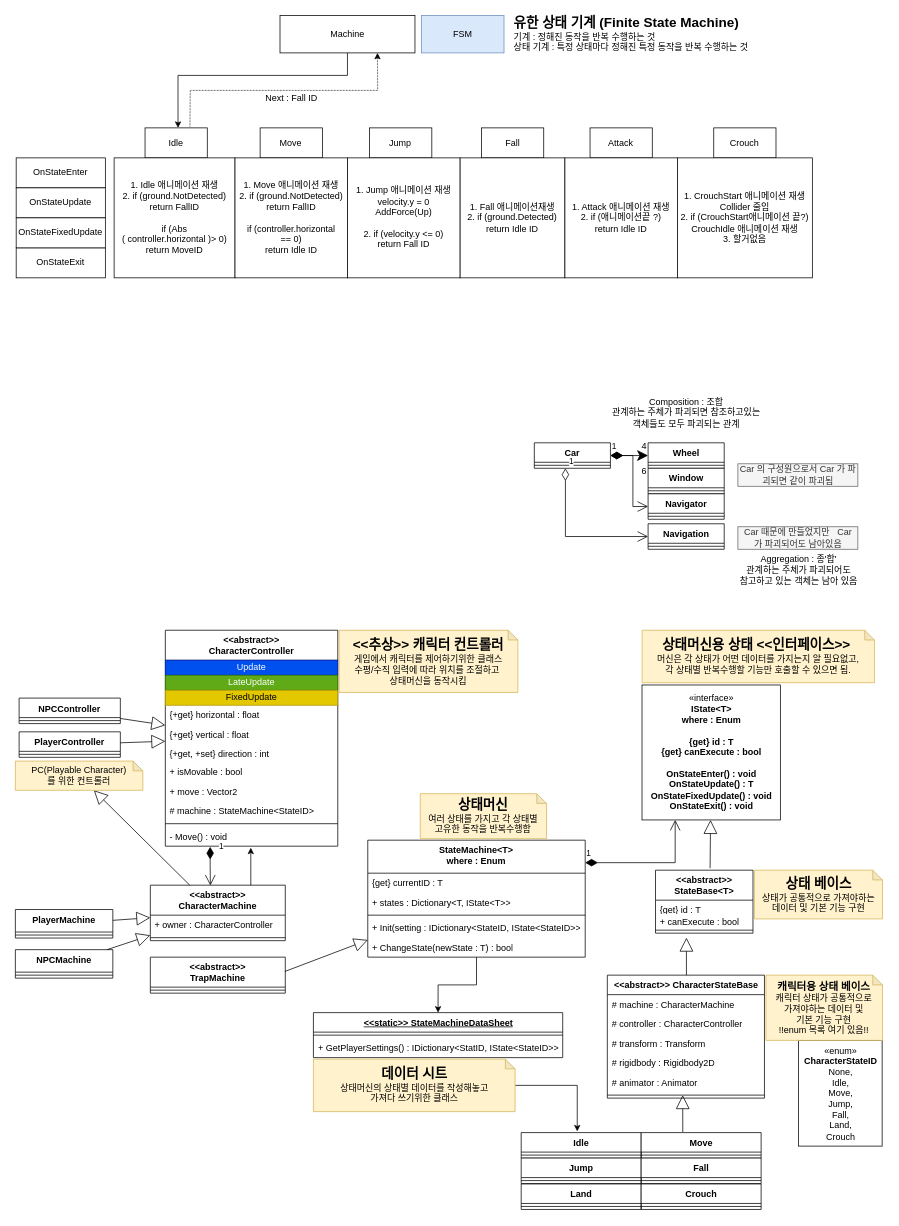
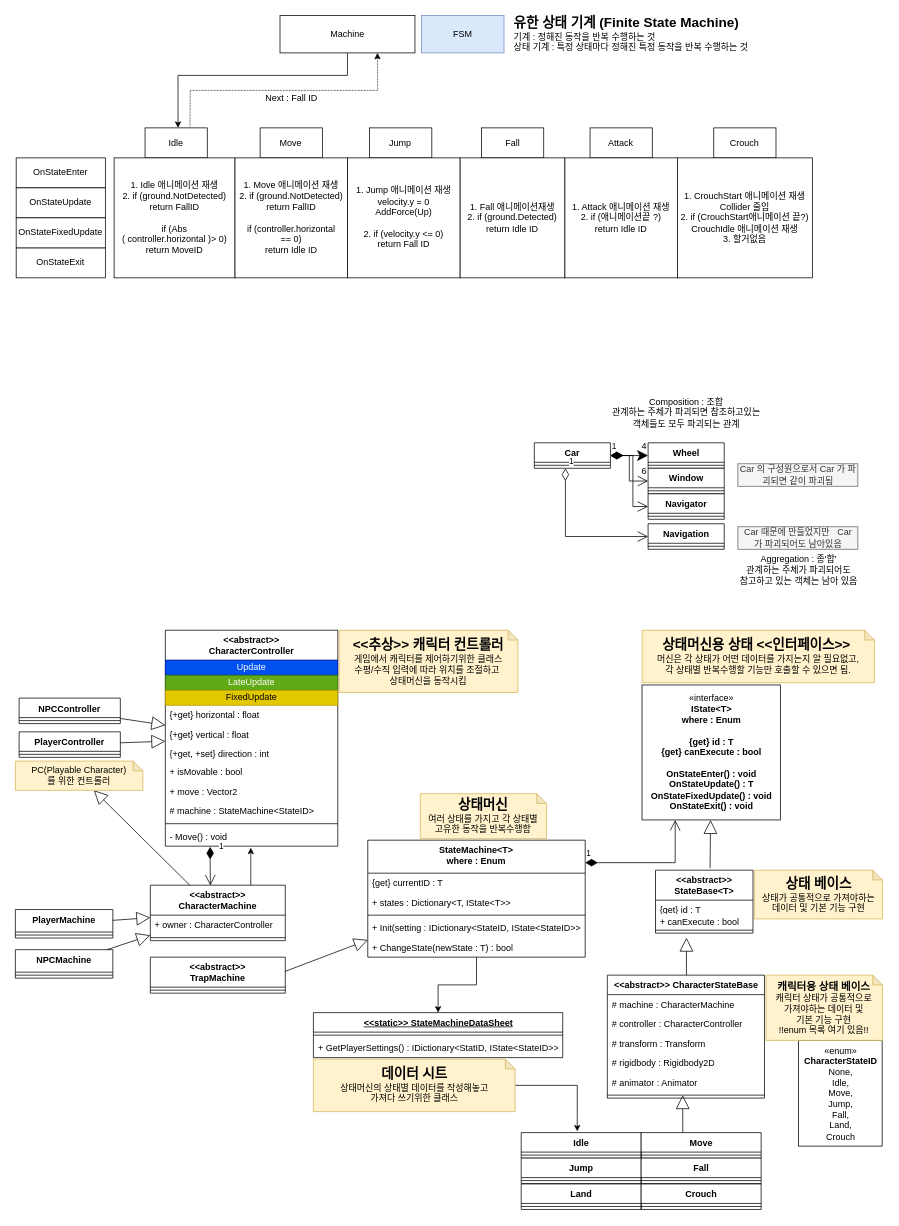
edge "Car" -- "Window": added, label "1"
